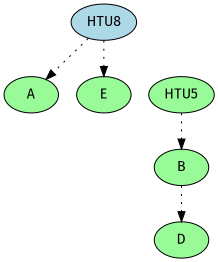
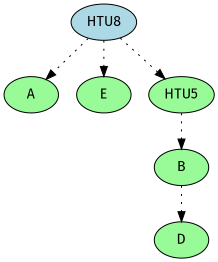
edge "HTU8" -> "HTU5": added
